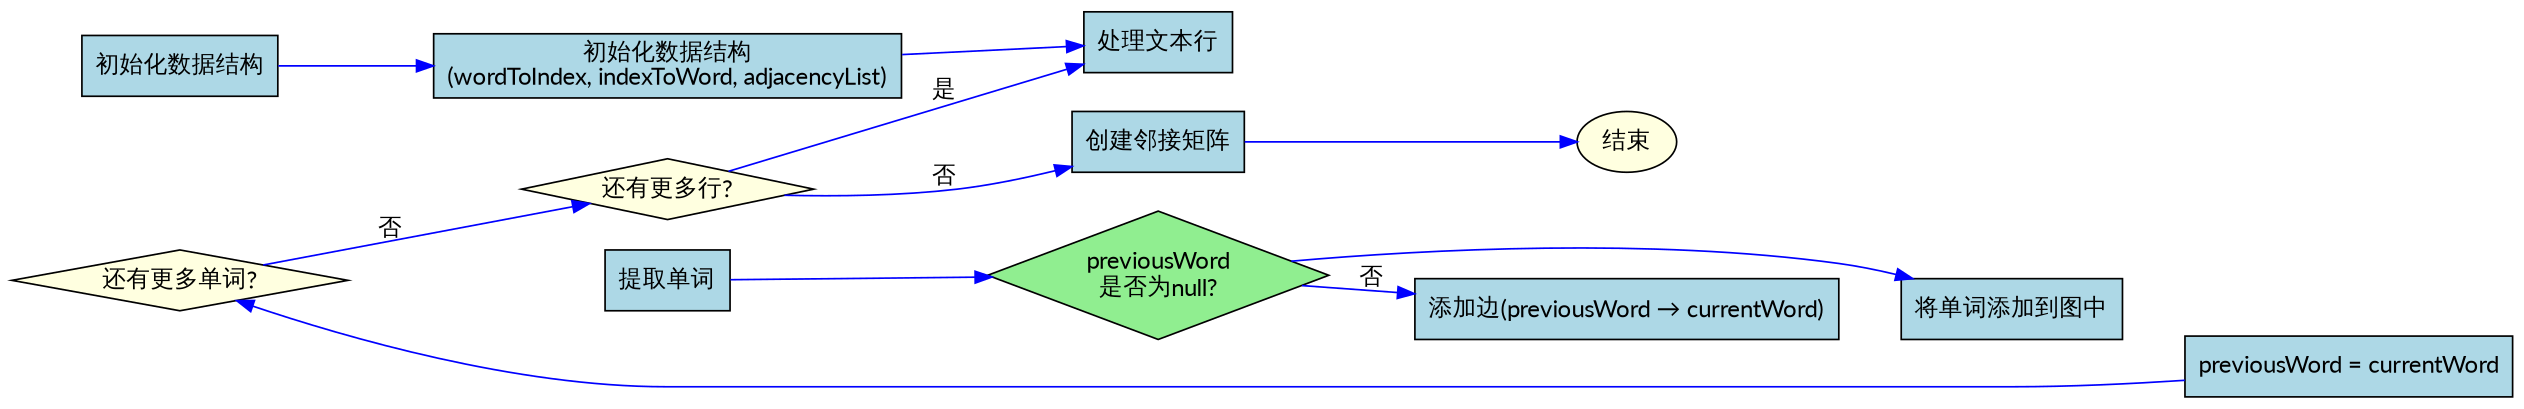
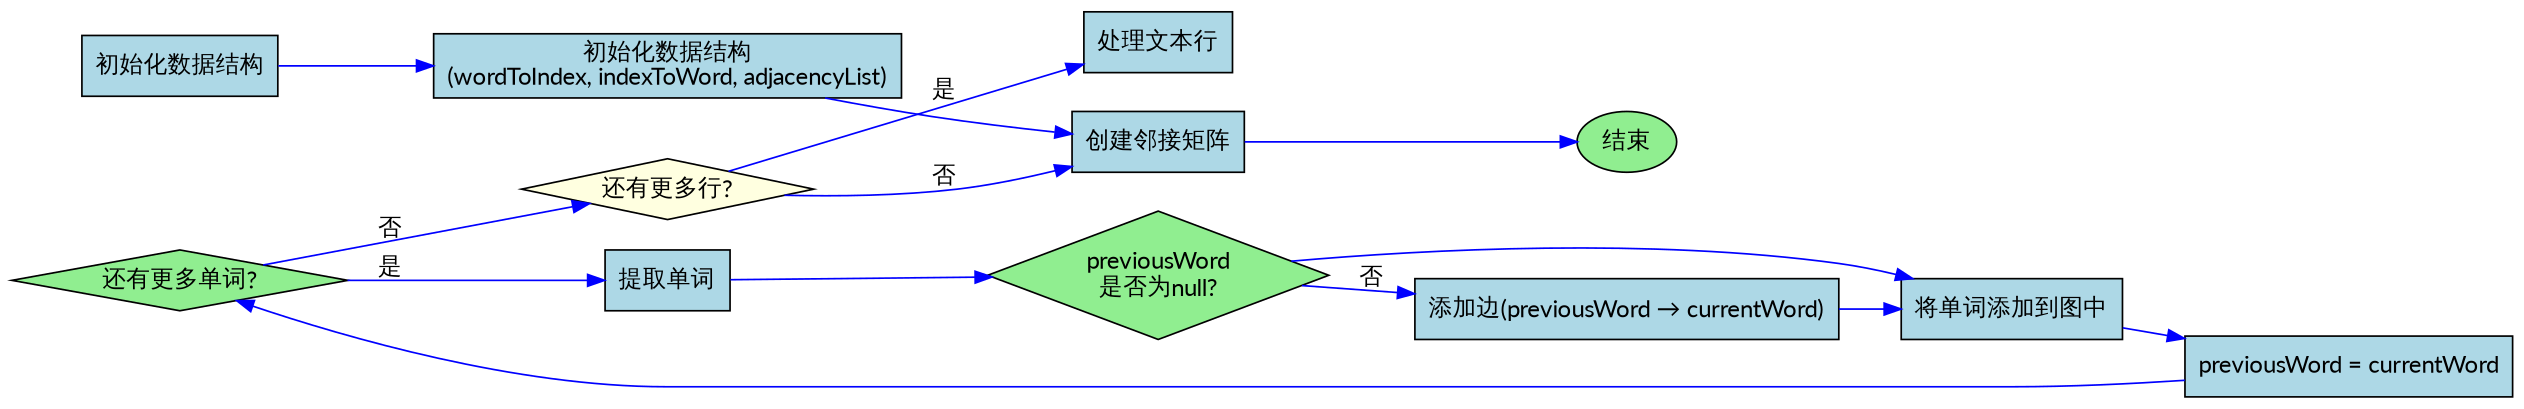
edge "初始化数据结构 (wordToIndex, indexToWord, adjacencyList)" -> "处理文本行": now "初始化数据结构 (wordToIndex, indexToWord, adjacencyList)" -> "创建邻接矩阵"
node "结束": fillcolor lightyellow -> lightgreen
node "还有更多单词?": fillcolor lightyellow -> lightgreen
edge "还有更多单词?" -> "提取单词": added, label "是"
edge "添加边(previousWord → currentWord)" -> "将单词添加到图中": added
edge "将单词添加到图中" -> "previousWord = currentWord": added
